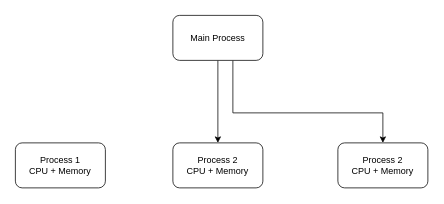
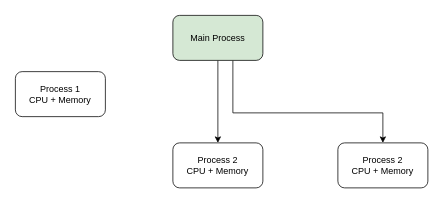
node "Main Process": fillcolor #ffffff -> #d5e8d4
node "Process 1 CPU + Memory": moved (60, 165) -> (60, 94)
